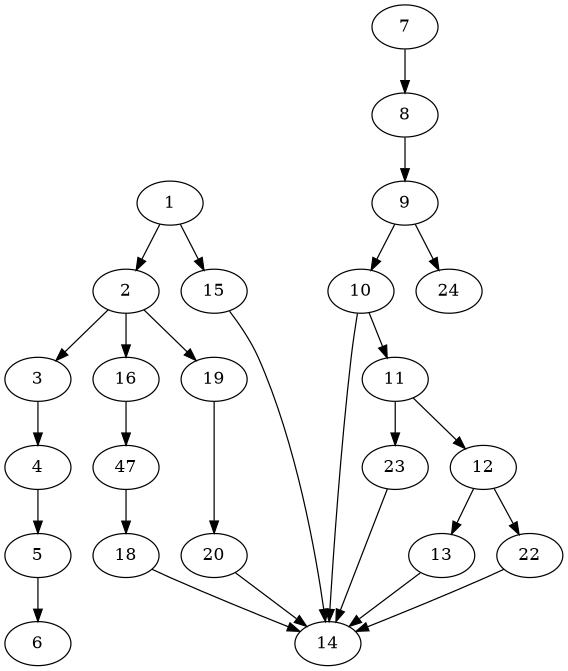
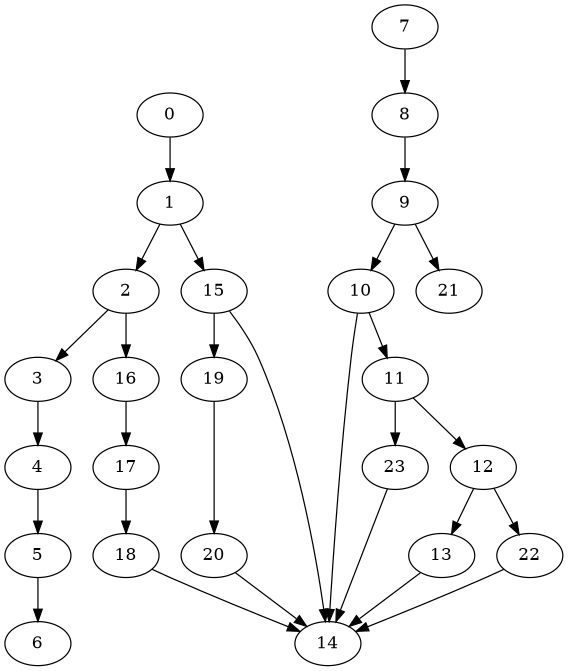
node "0": added
node "24": label "24" -> "21"
edge "2" -> "19": now "15" -> "19"
node "47": label "47" -> "17"
